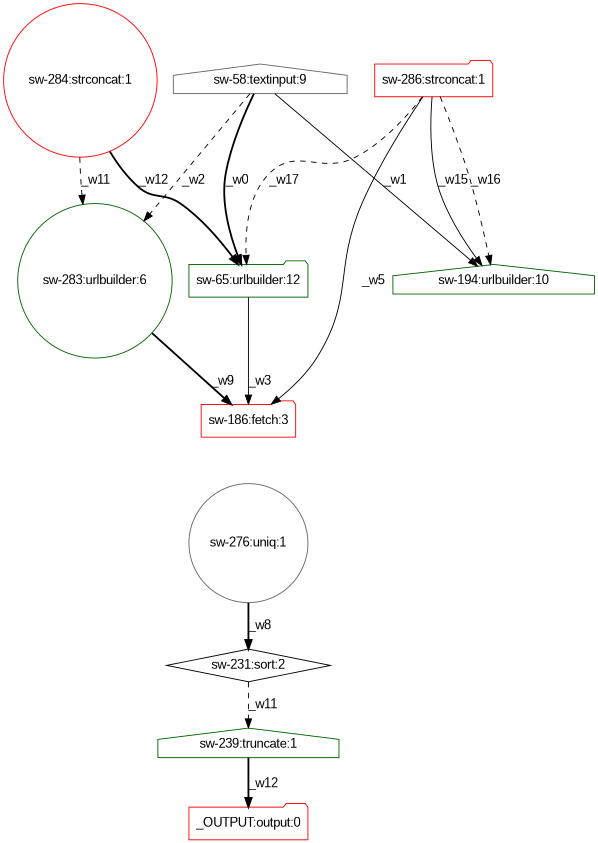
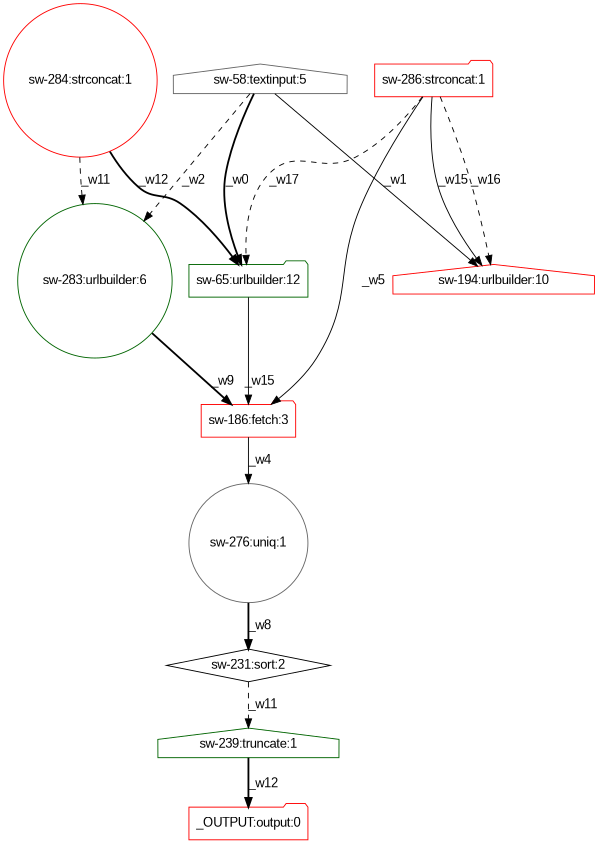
node "sw-58:textinput:9": label "sw-58:textinput:9" -> "sw-58:textinput:5"
node "sw-194:urlbuilder:10": color darkgreen -> red
edge "sw-65:urlbuilder:12" -> "sw-186:fetch:3": label "_w3" -> "_w15"
edge "sw-186:fetch:3" -> "sw-276:uniq:1": added, label "_w4"
